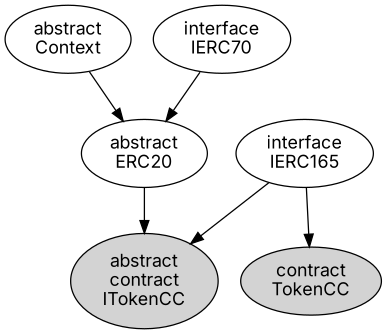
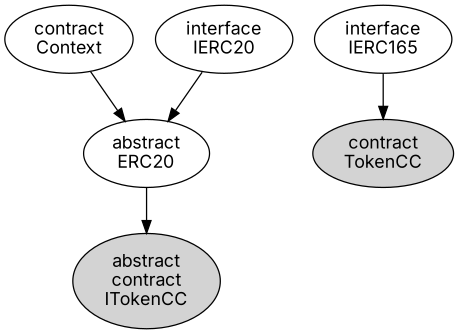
node "abstract Context": label "abstract Context" -> "contract Context"
node "interface IERC70": label "interface IERC70" -> "interface IERC20"
edge "interface IERC165" -> "abstract contract ITokenCC": removed
